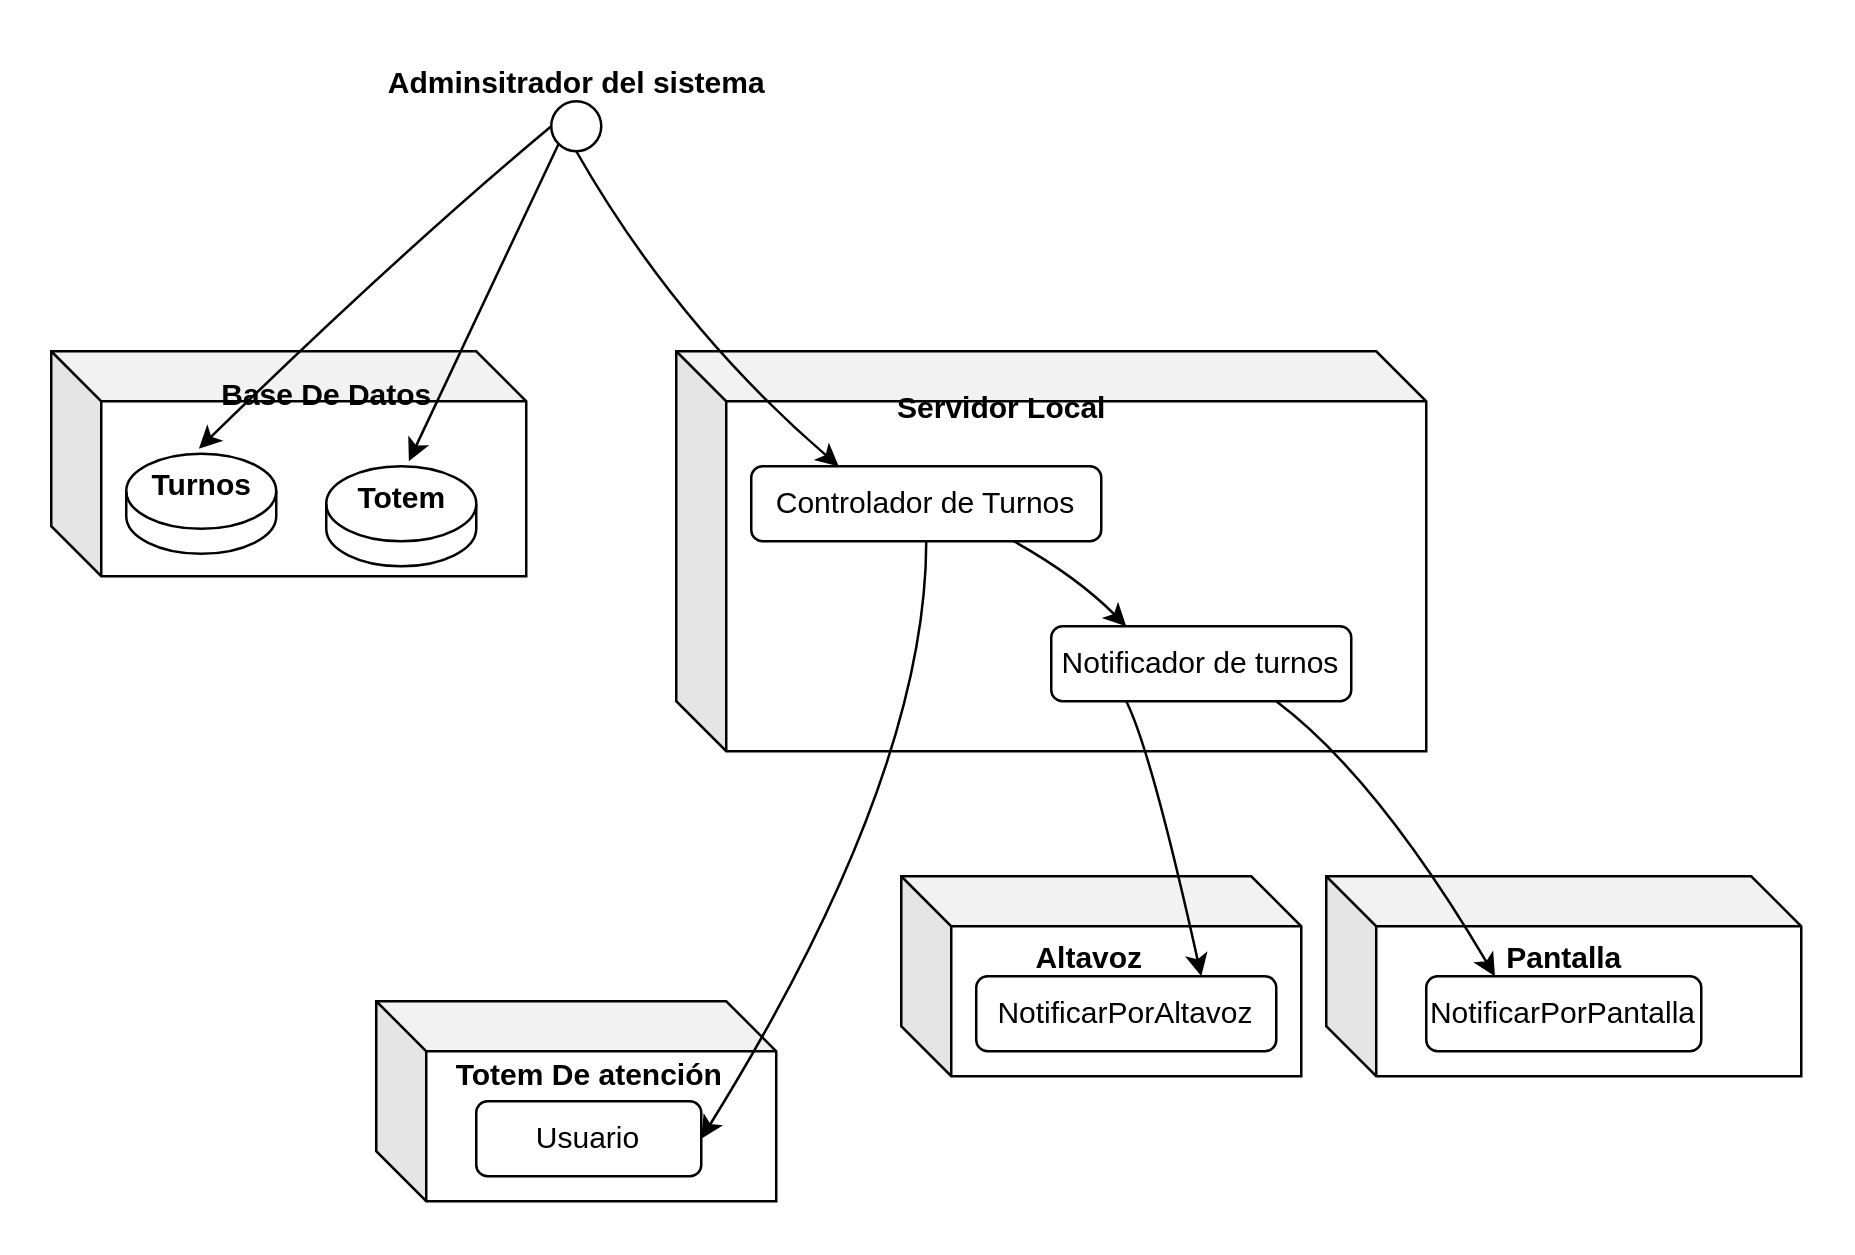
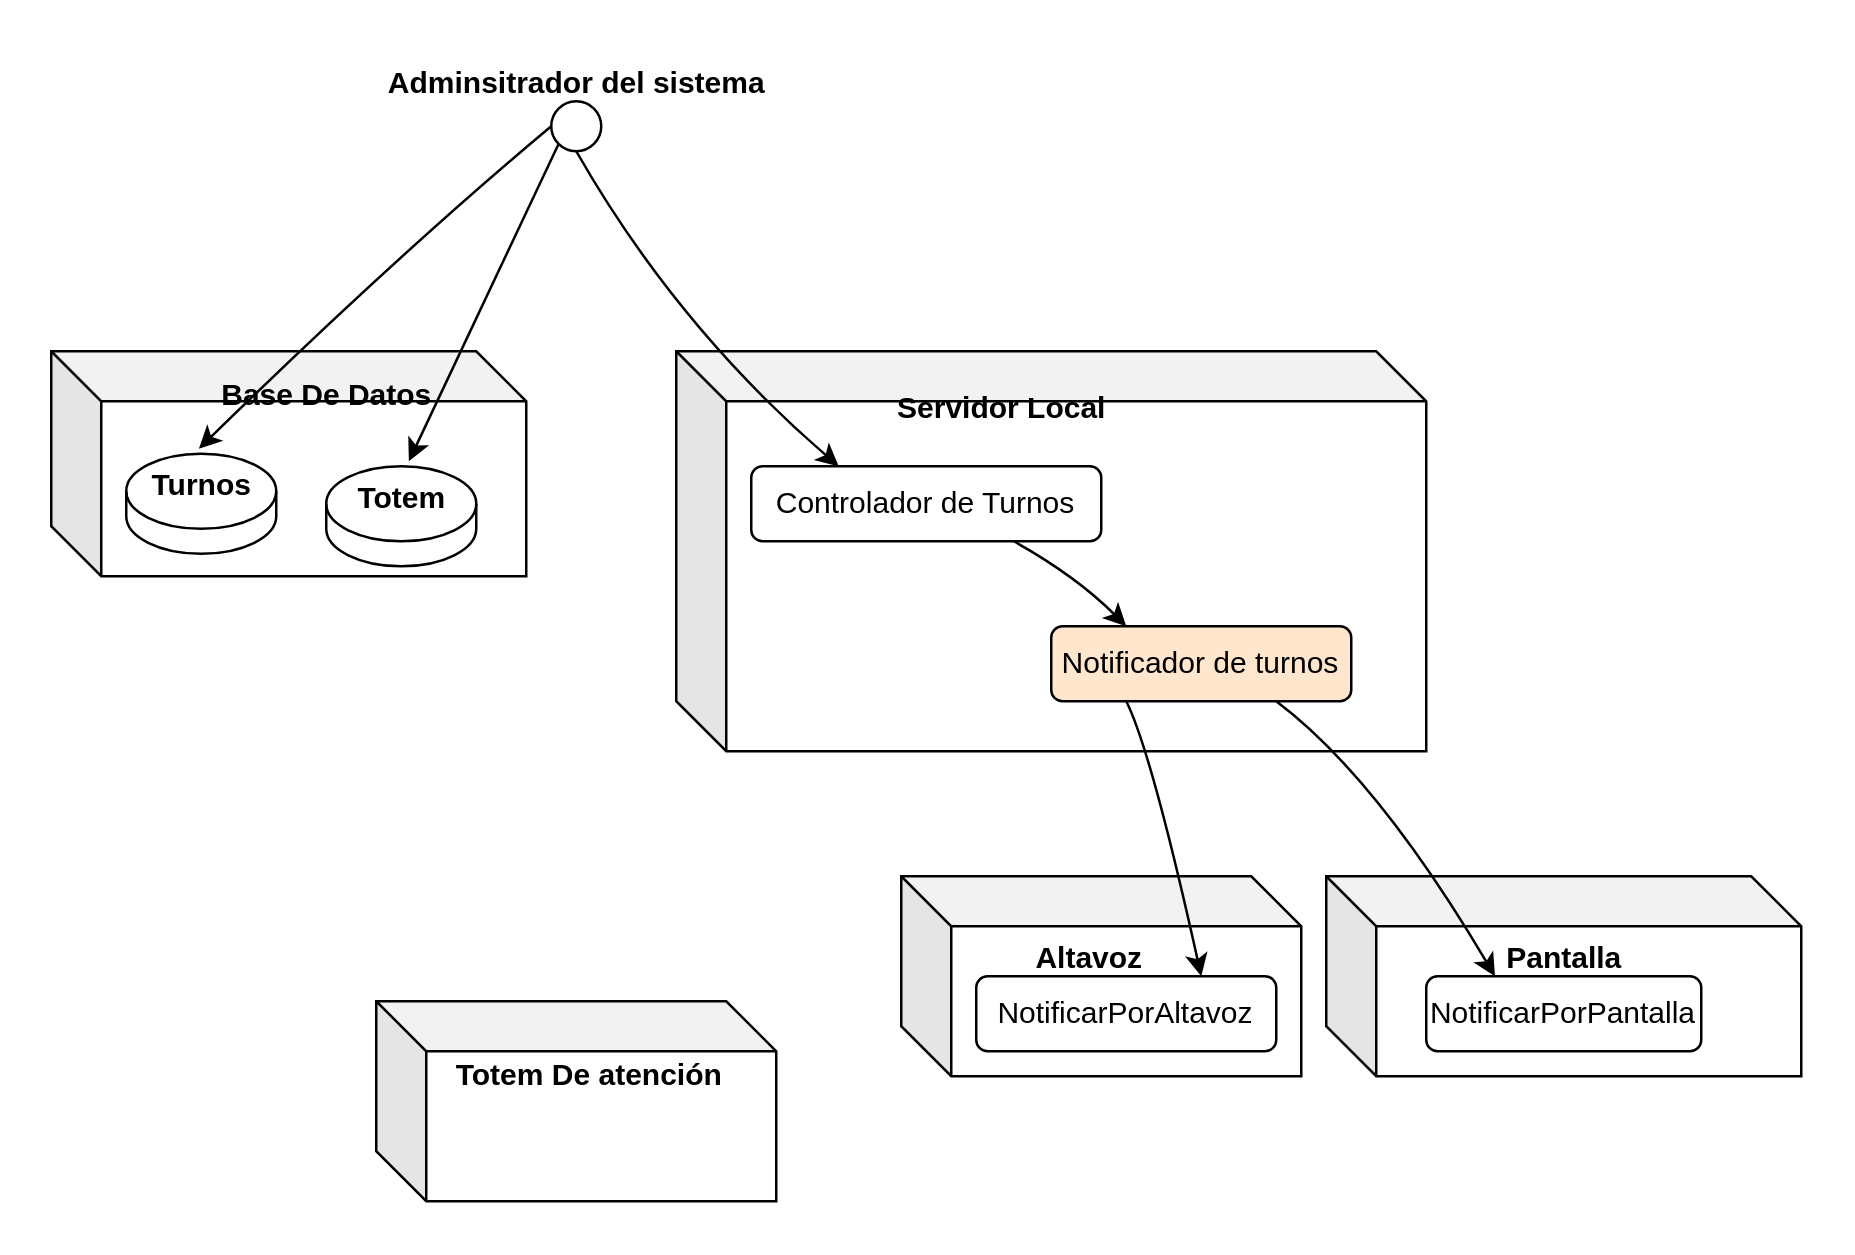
node "Notificador de turnos": fillcolor #ffffff -> #ffe6cc
edge "Controlador de Turnos" -> "Usuario": removed
node "Usuario": removed
